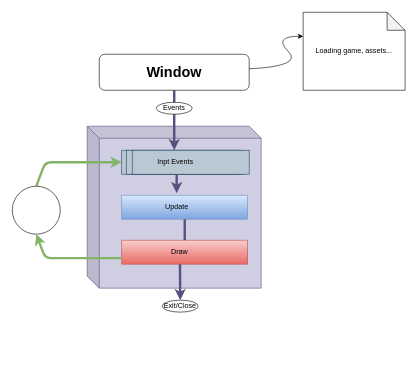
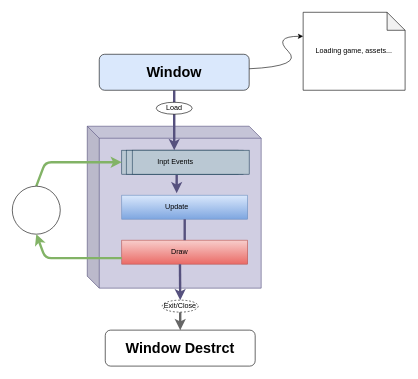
node "Window": fillcolor #ffffff -> #dae8fc
node "Events": label "Events" -> "Load"
node "Exit/Close": style solid -> dashed
edge "Exit/Close" -> "Window Destrct": added
node "Window Destrct": added
